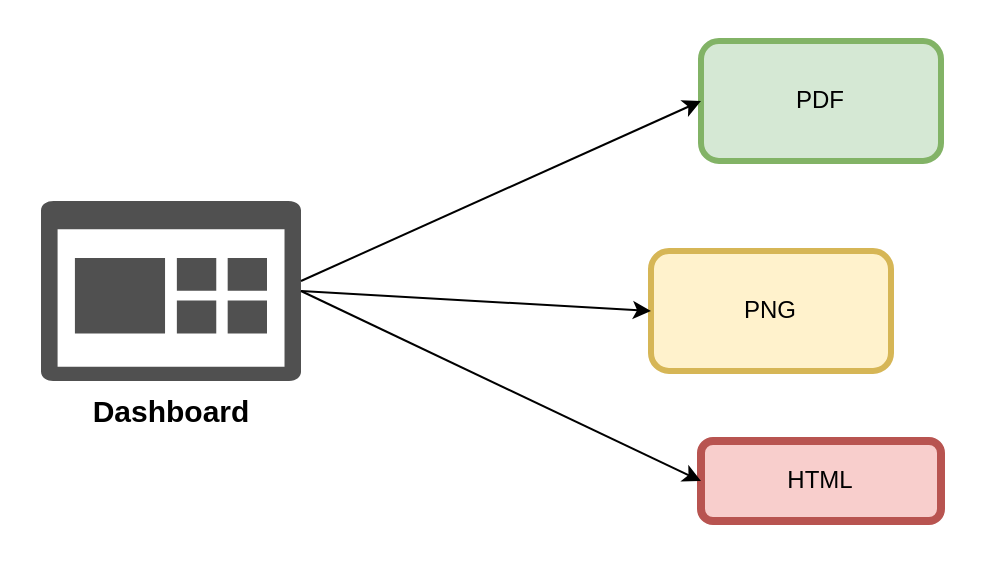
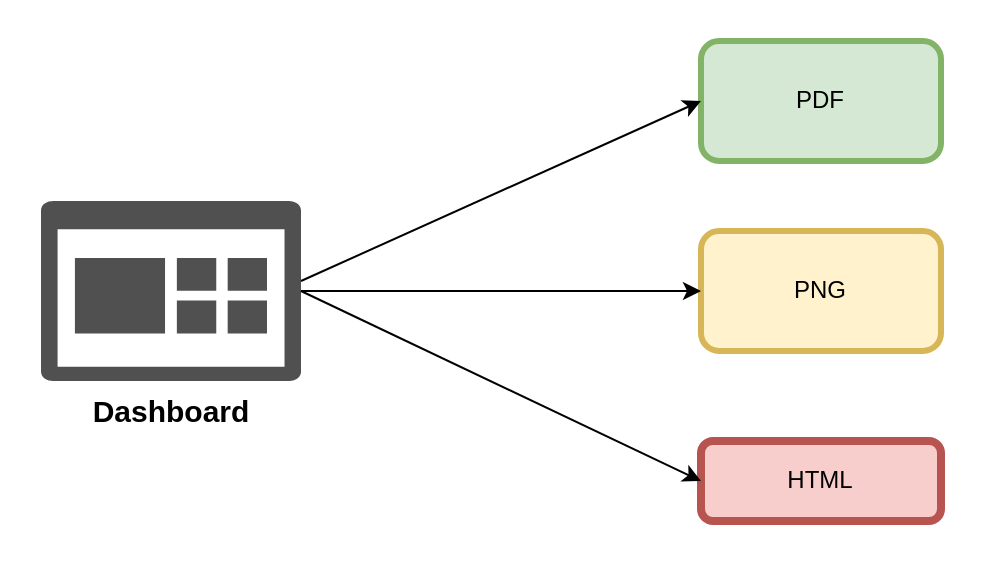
node "PNG": moved (771, 311) -> (821, 291)
